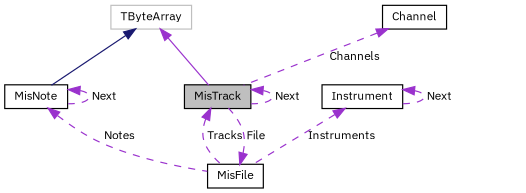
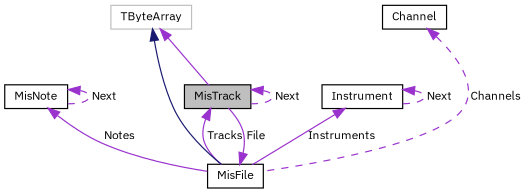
edge "MisTrack" -> "Channel": now "MisFile" -> "Channel"
edge "MisNote" -> "TByteArray": now "MisFile" -> "TByteArray"
edge "MisTrack" -> "MisFile": style dashed -> solid
edge "MisFile" -> "Instrument": style dashed -> solid
edge "MisFile" -> "MisTrack": style dashed -> solid
edge "MisFile" -> "MisNote": style dashed -> solid
